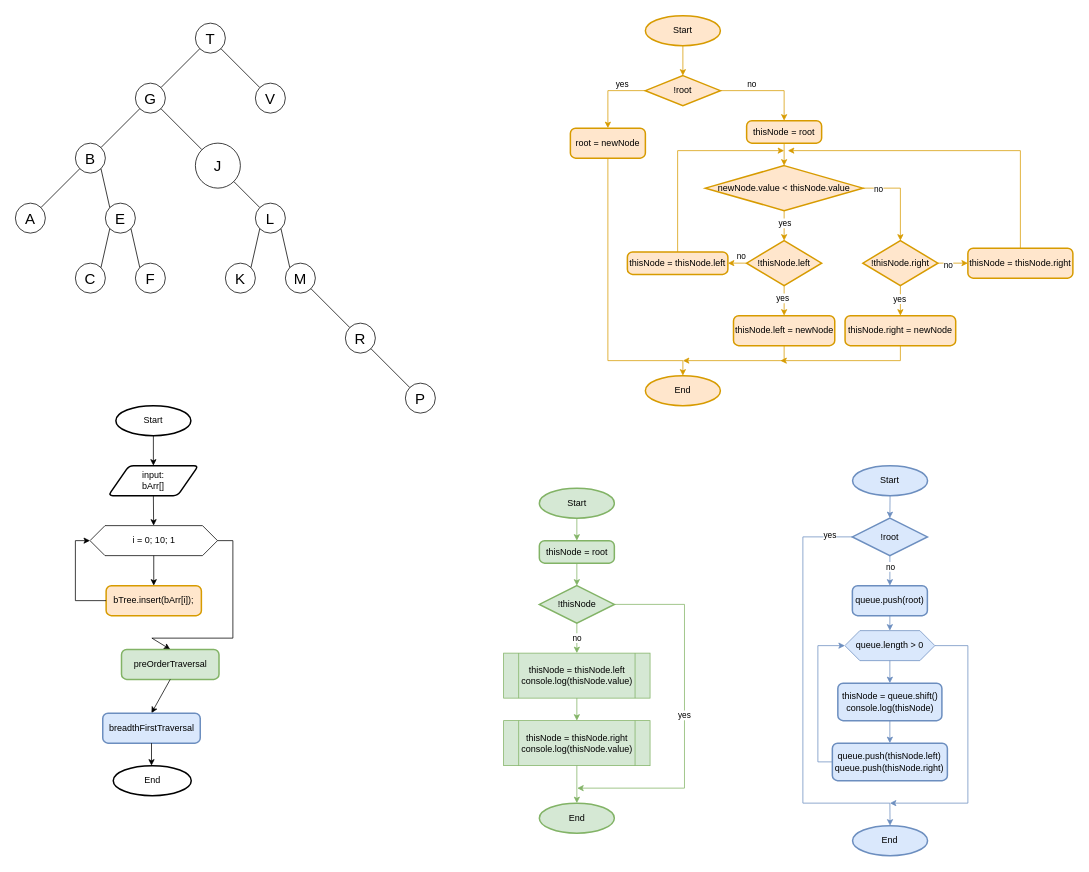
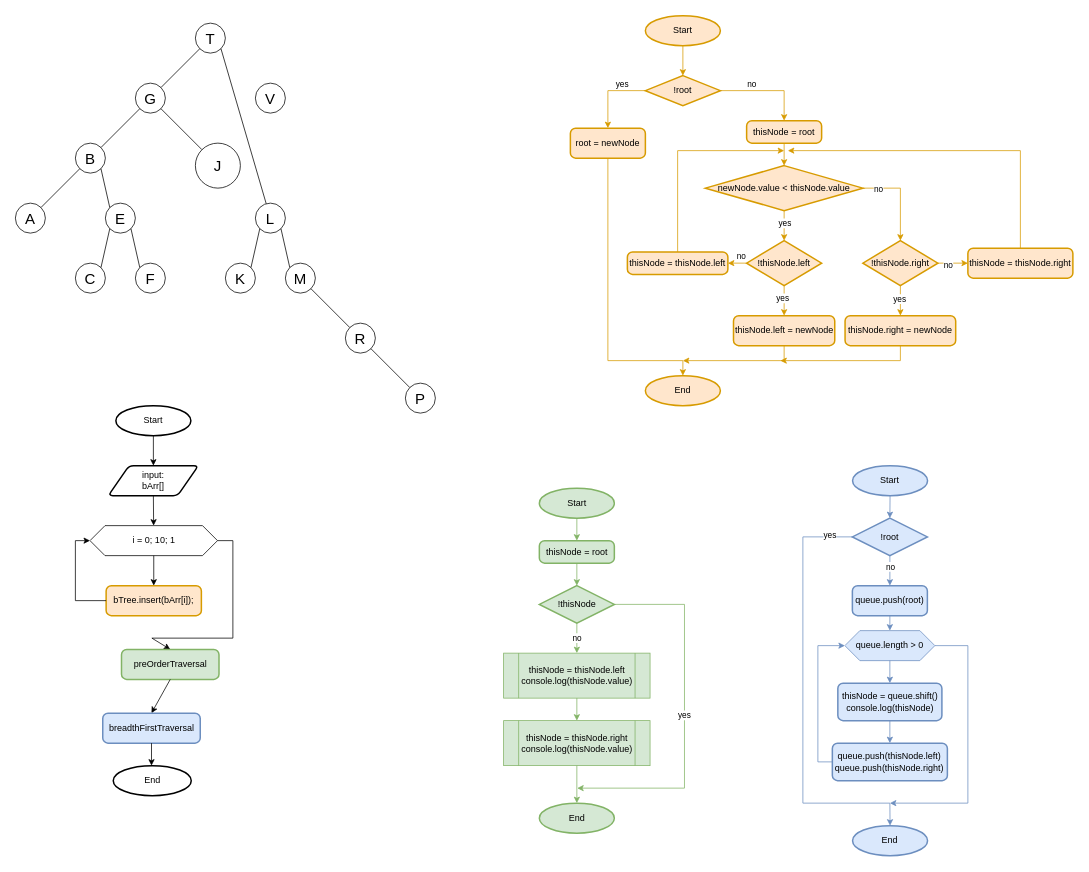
edge "T" -- "V": now "T" -- "L"
edge "J" -- "L": removed
